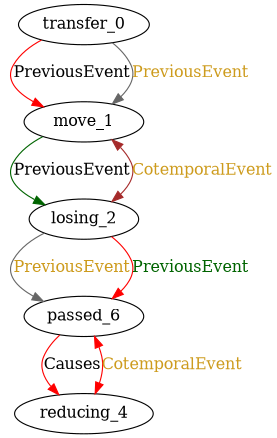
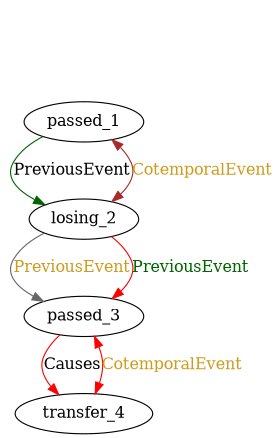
node "transfer_0": removed
node "move_1": label "move_1" -> "passed_1"
node "passed_6": label "passed_6" -> "passed_3"
node "reducing_4": label "reducing_4" -> "transfer_4"
